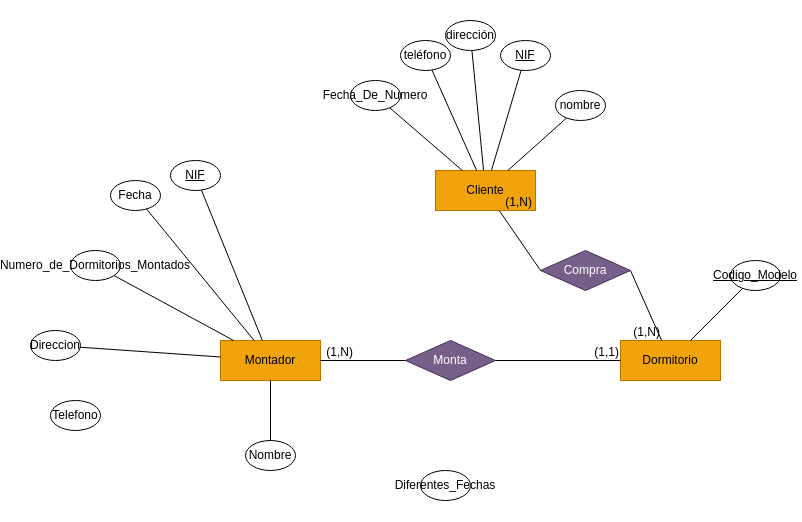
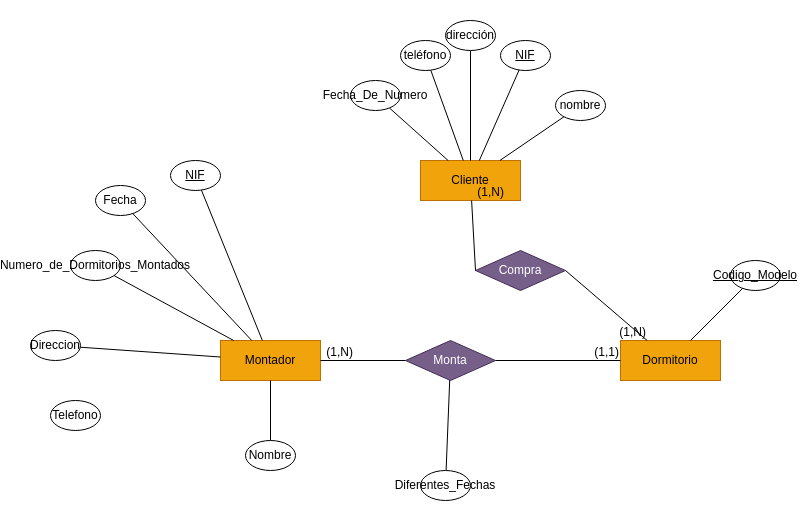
node "Cliente": moved (486, 191) -> (471, 181)
node "Fecha": moved (136, 196) -> (121, 201)
node "Compra": moved (586, 271) -> (521, 271)
edge "Monta" -- "Diferentes_Fechas": added
